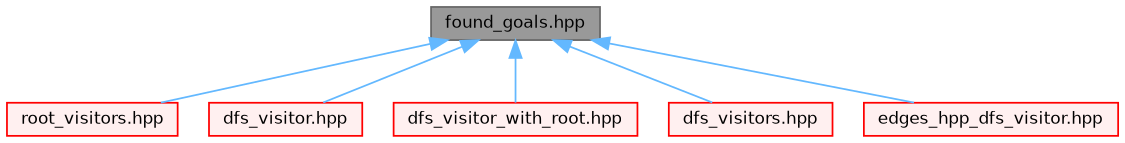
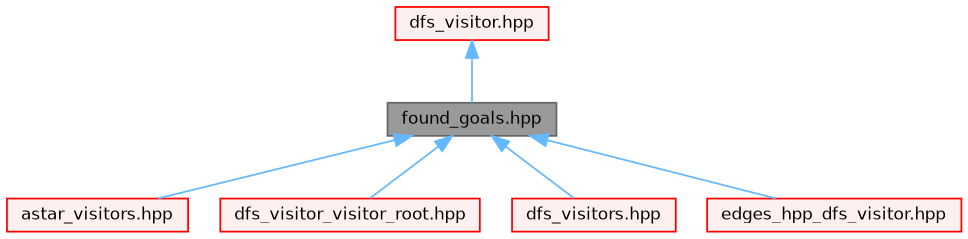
edge "dfs_visitor.hpp" -> "found_goals.hpp": reversed
node "root_visitors.hpp": label "root_visitors.hpp" -> "astar_visitors.hpp"
node "dfs_visitor_with_root.hpp": label "dfs_visitor_with_root.hpp" -> "dfs_visitor_visitor_root.hpp"
